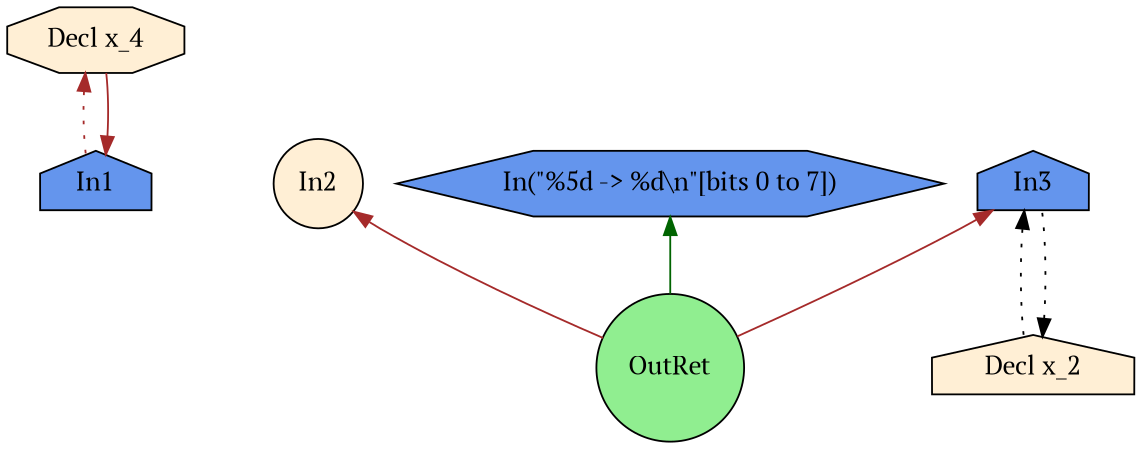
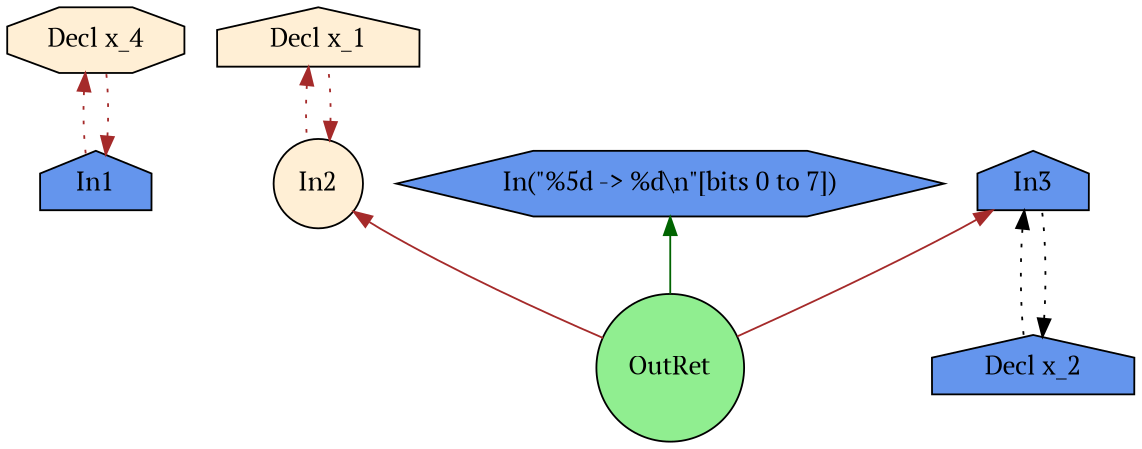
node "Decl x_1": added
edge "Decl x_4" -> "In1": style solid -> dotted
node "Decl x_2": fillcolor #ffefd5 -> #6495ed
